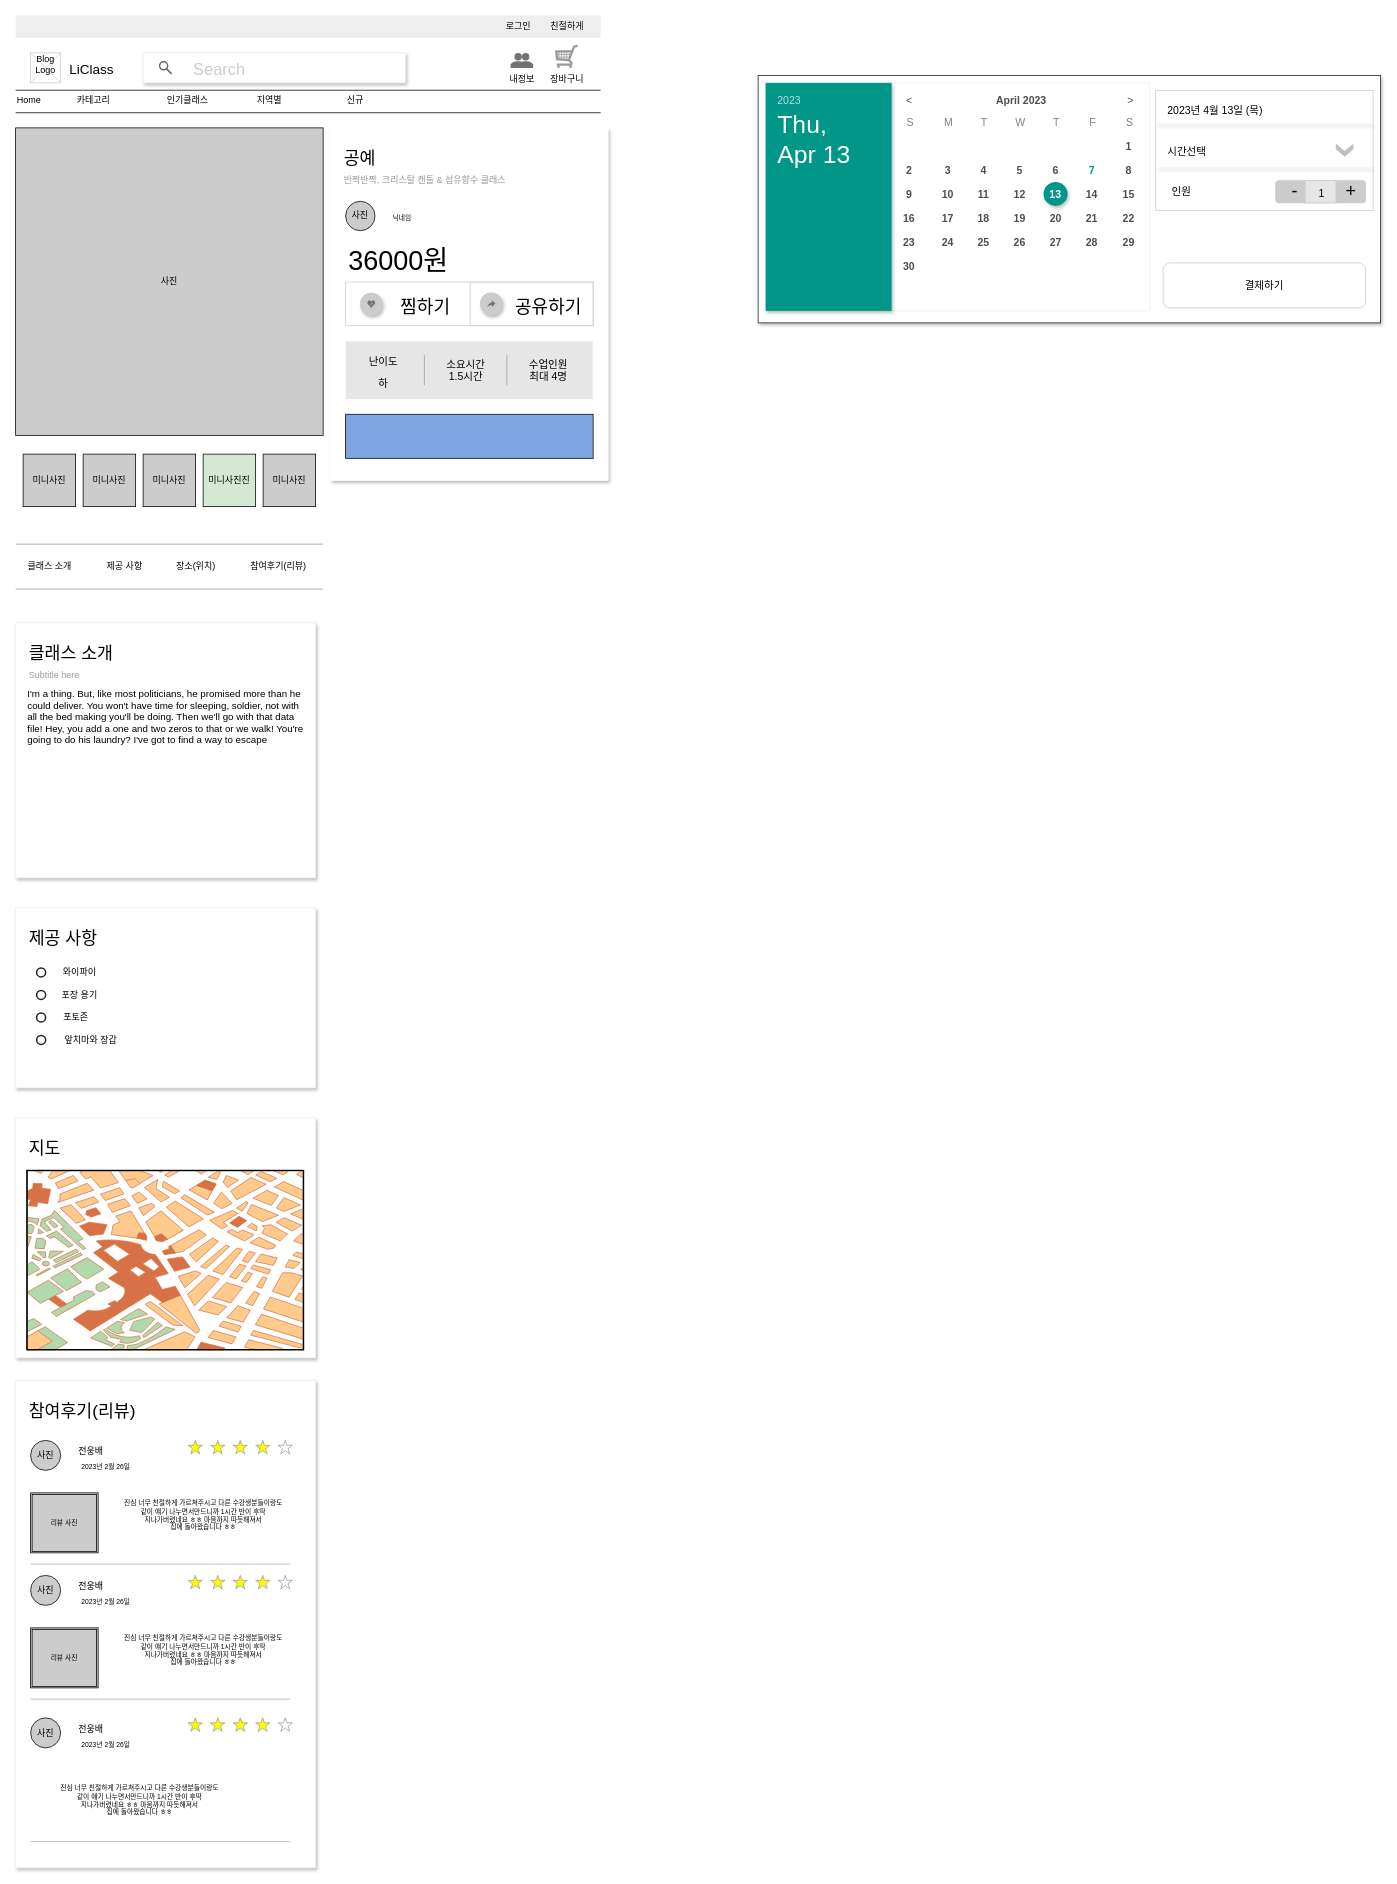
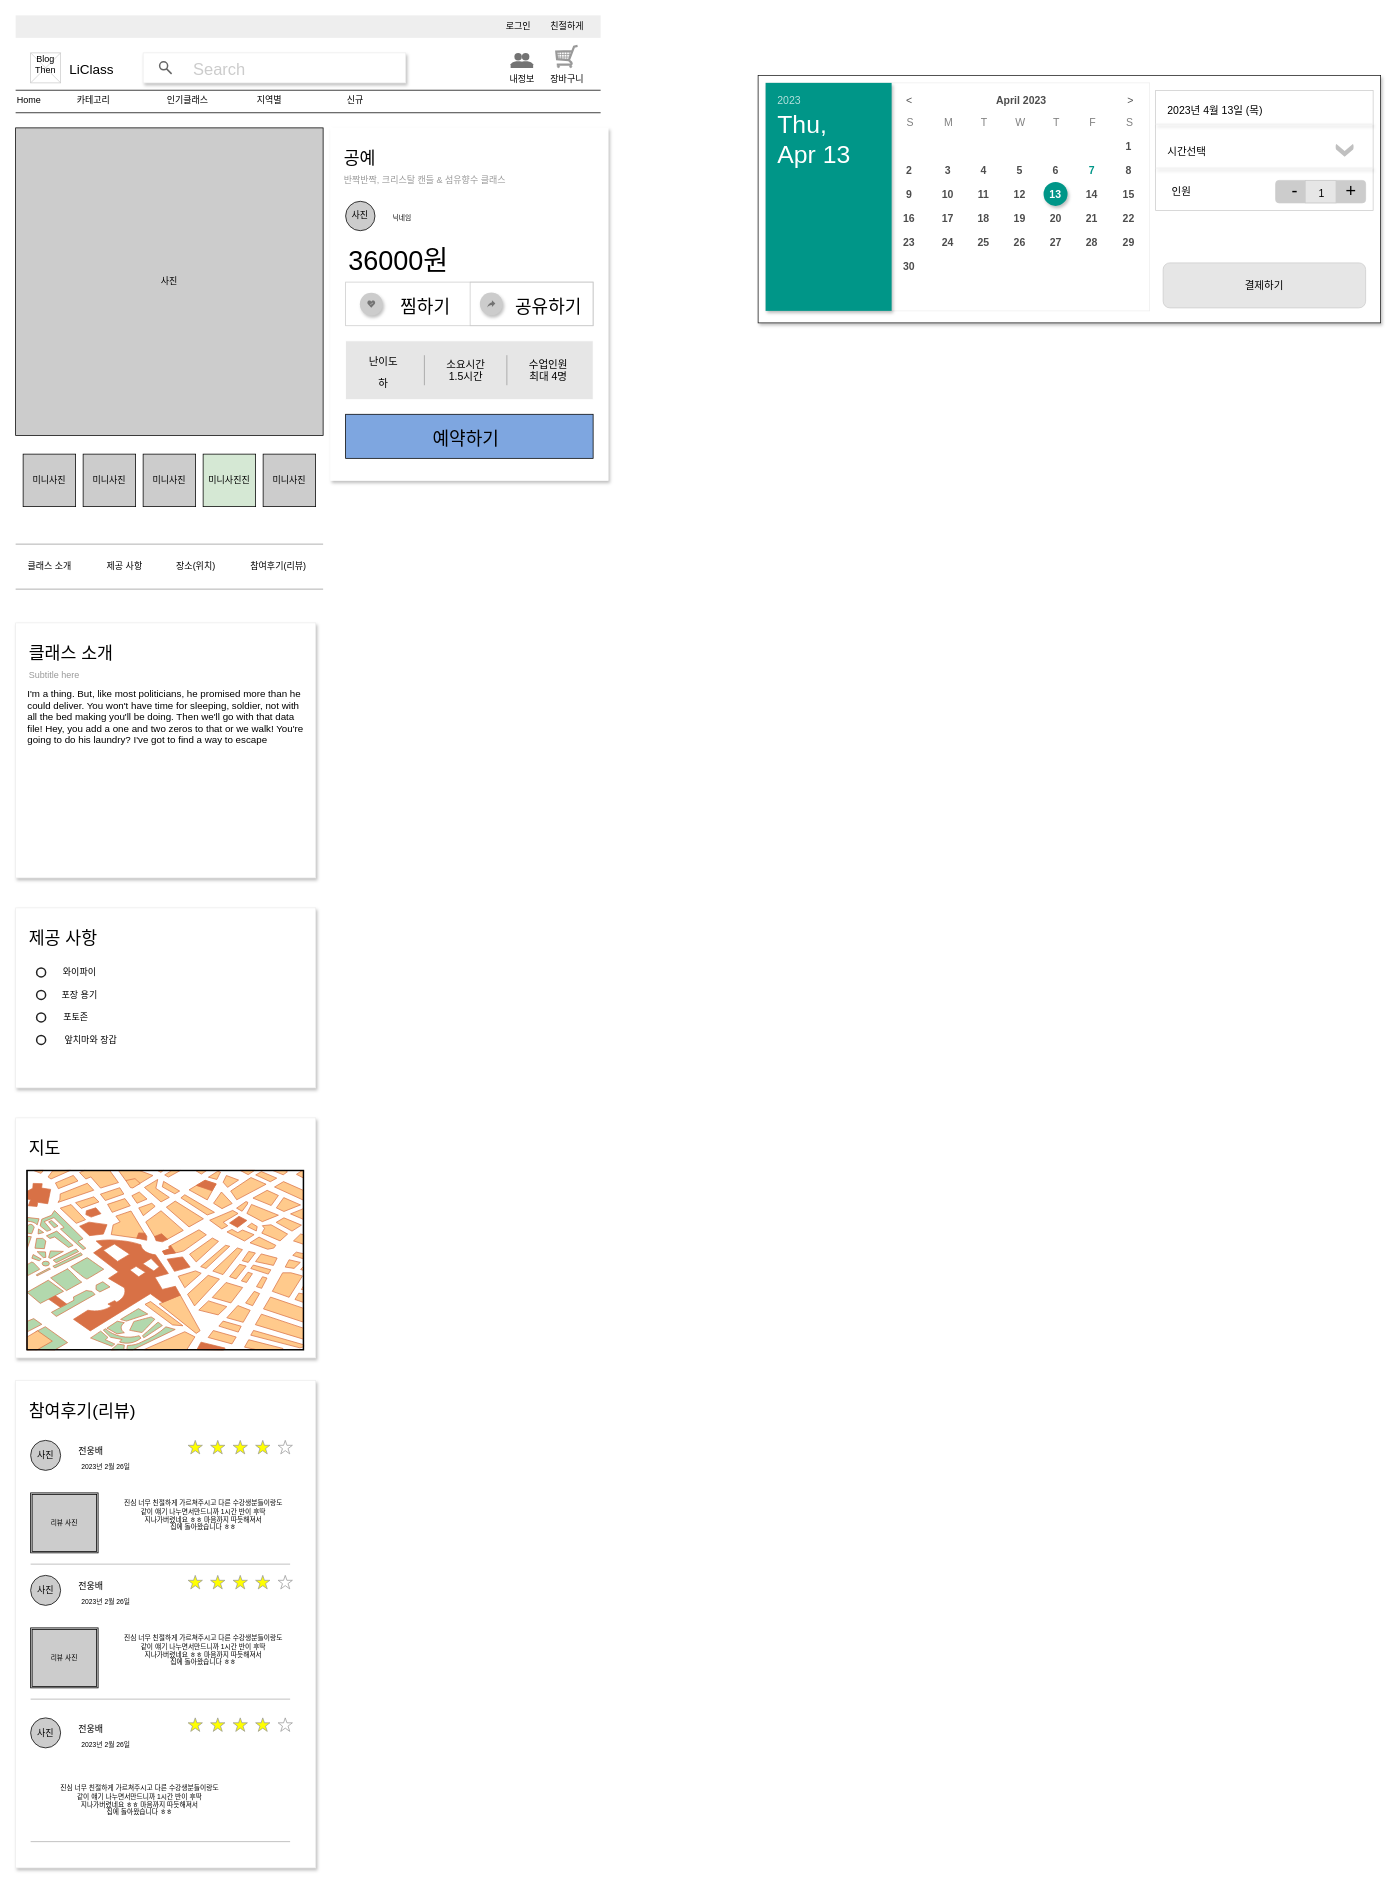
node "Blog Logo": label "Blog Logo" -> "Blog Then"
node "결제하기": fillcolor #ffffff -> #e6e6e6
node "예약하기": added
